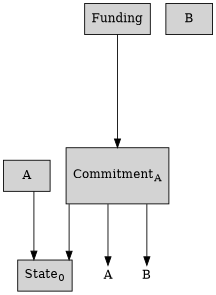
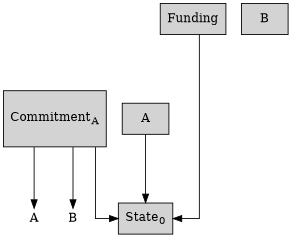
edge "Funding" -> "Commitment": now "Funding" -> "State"
